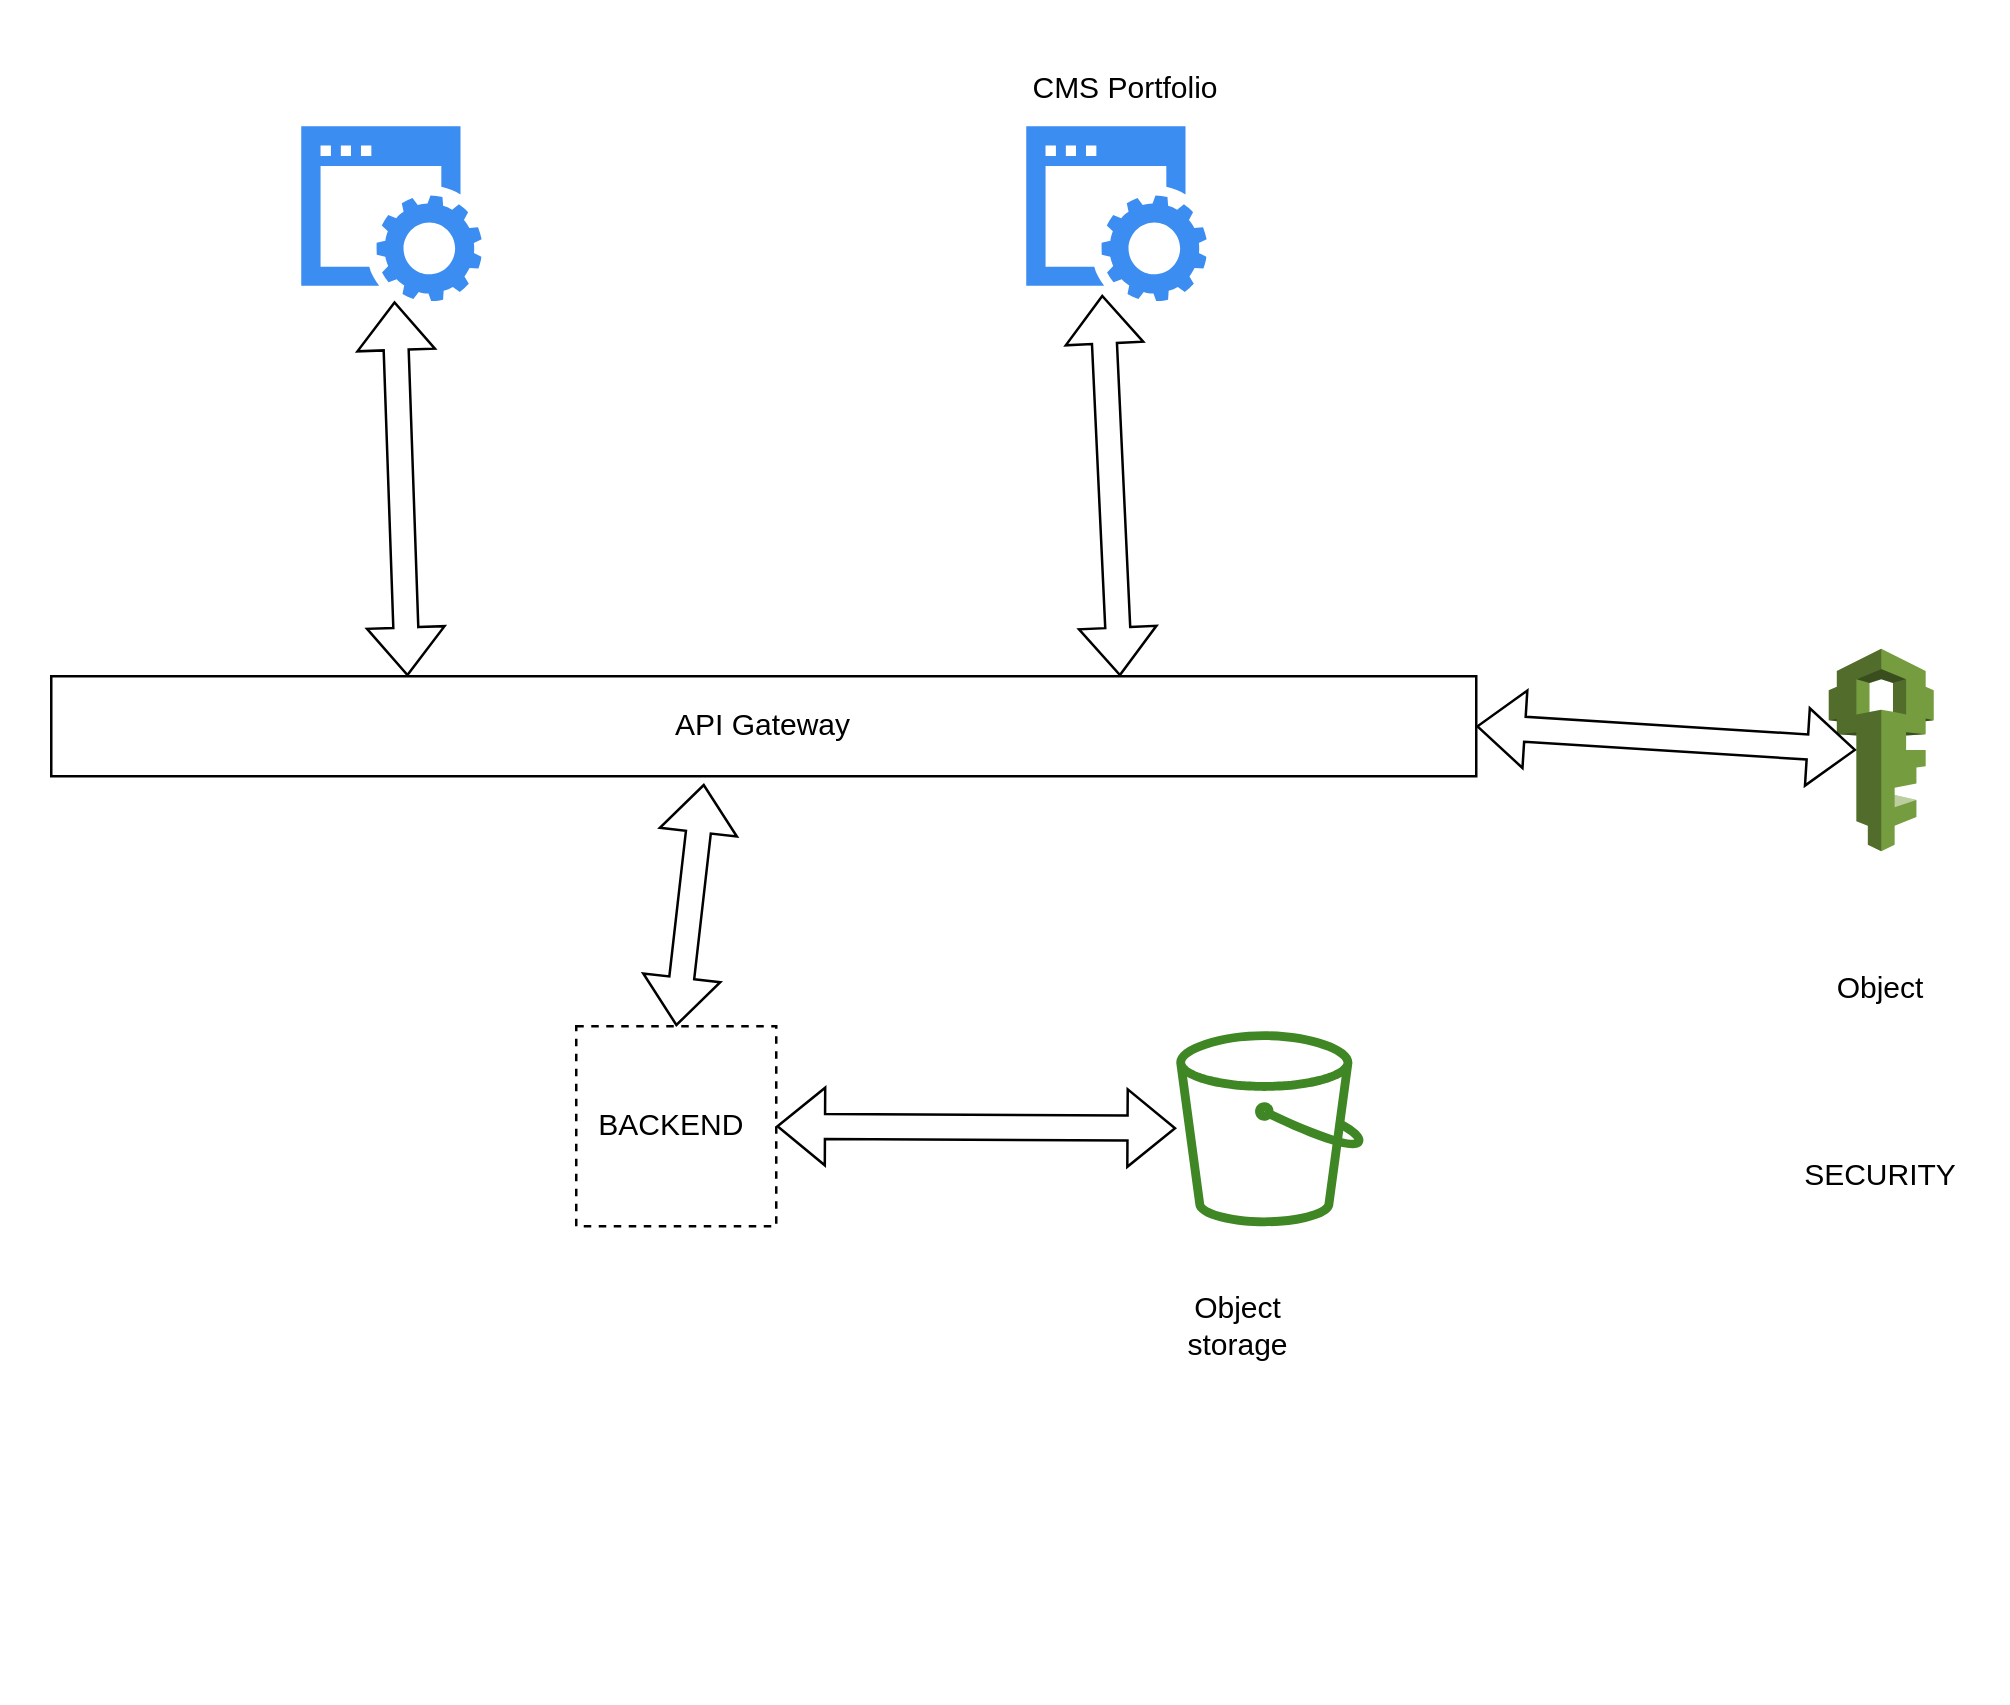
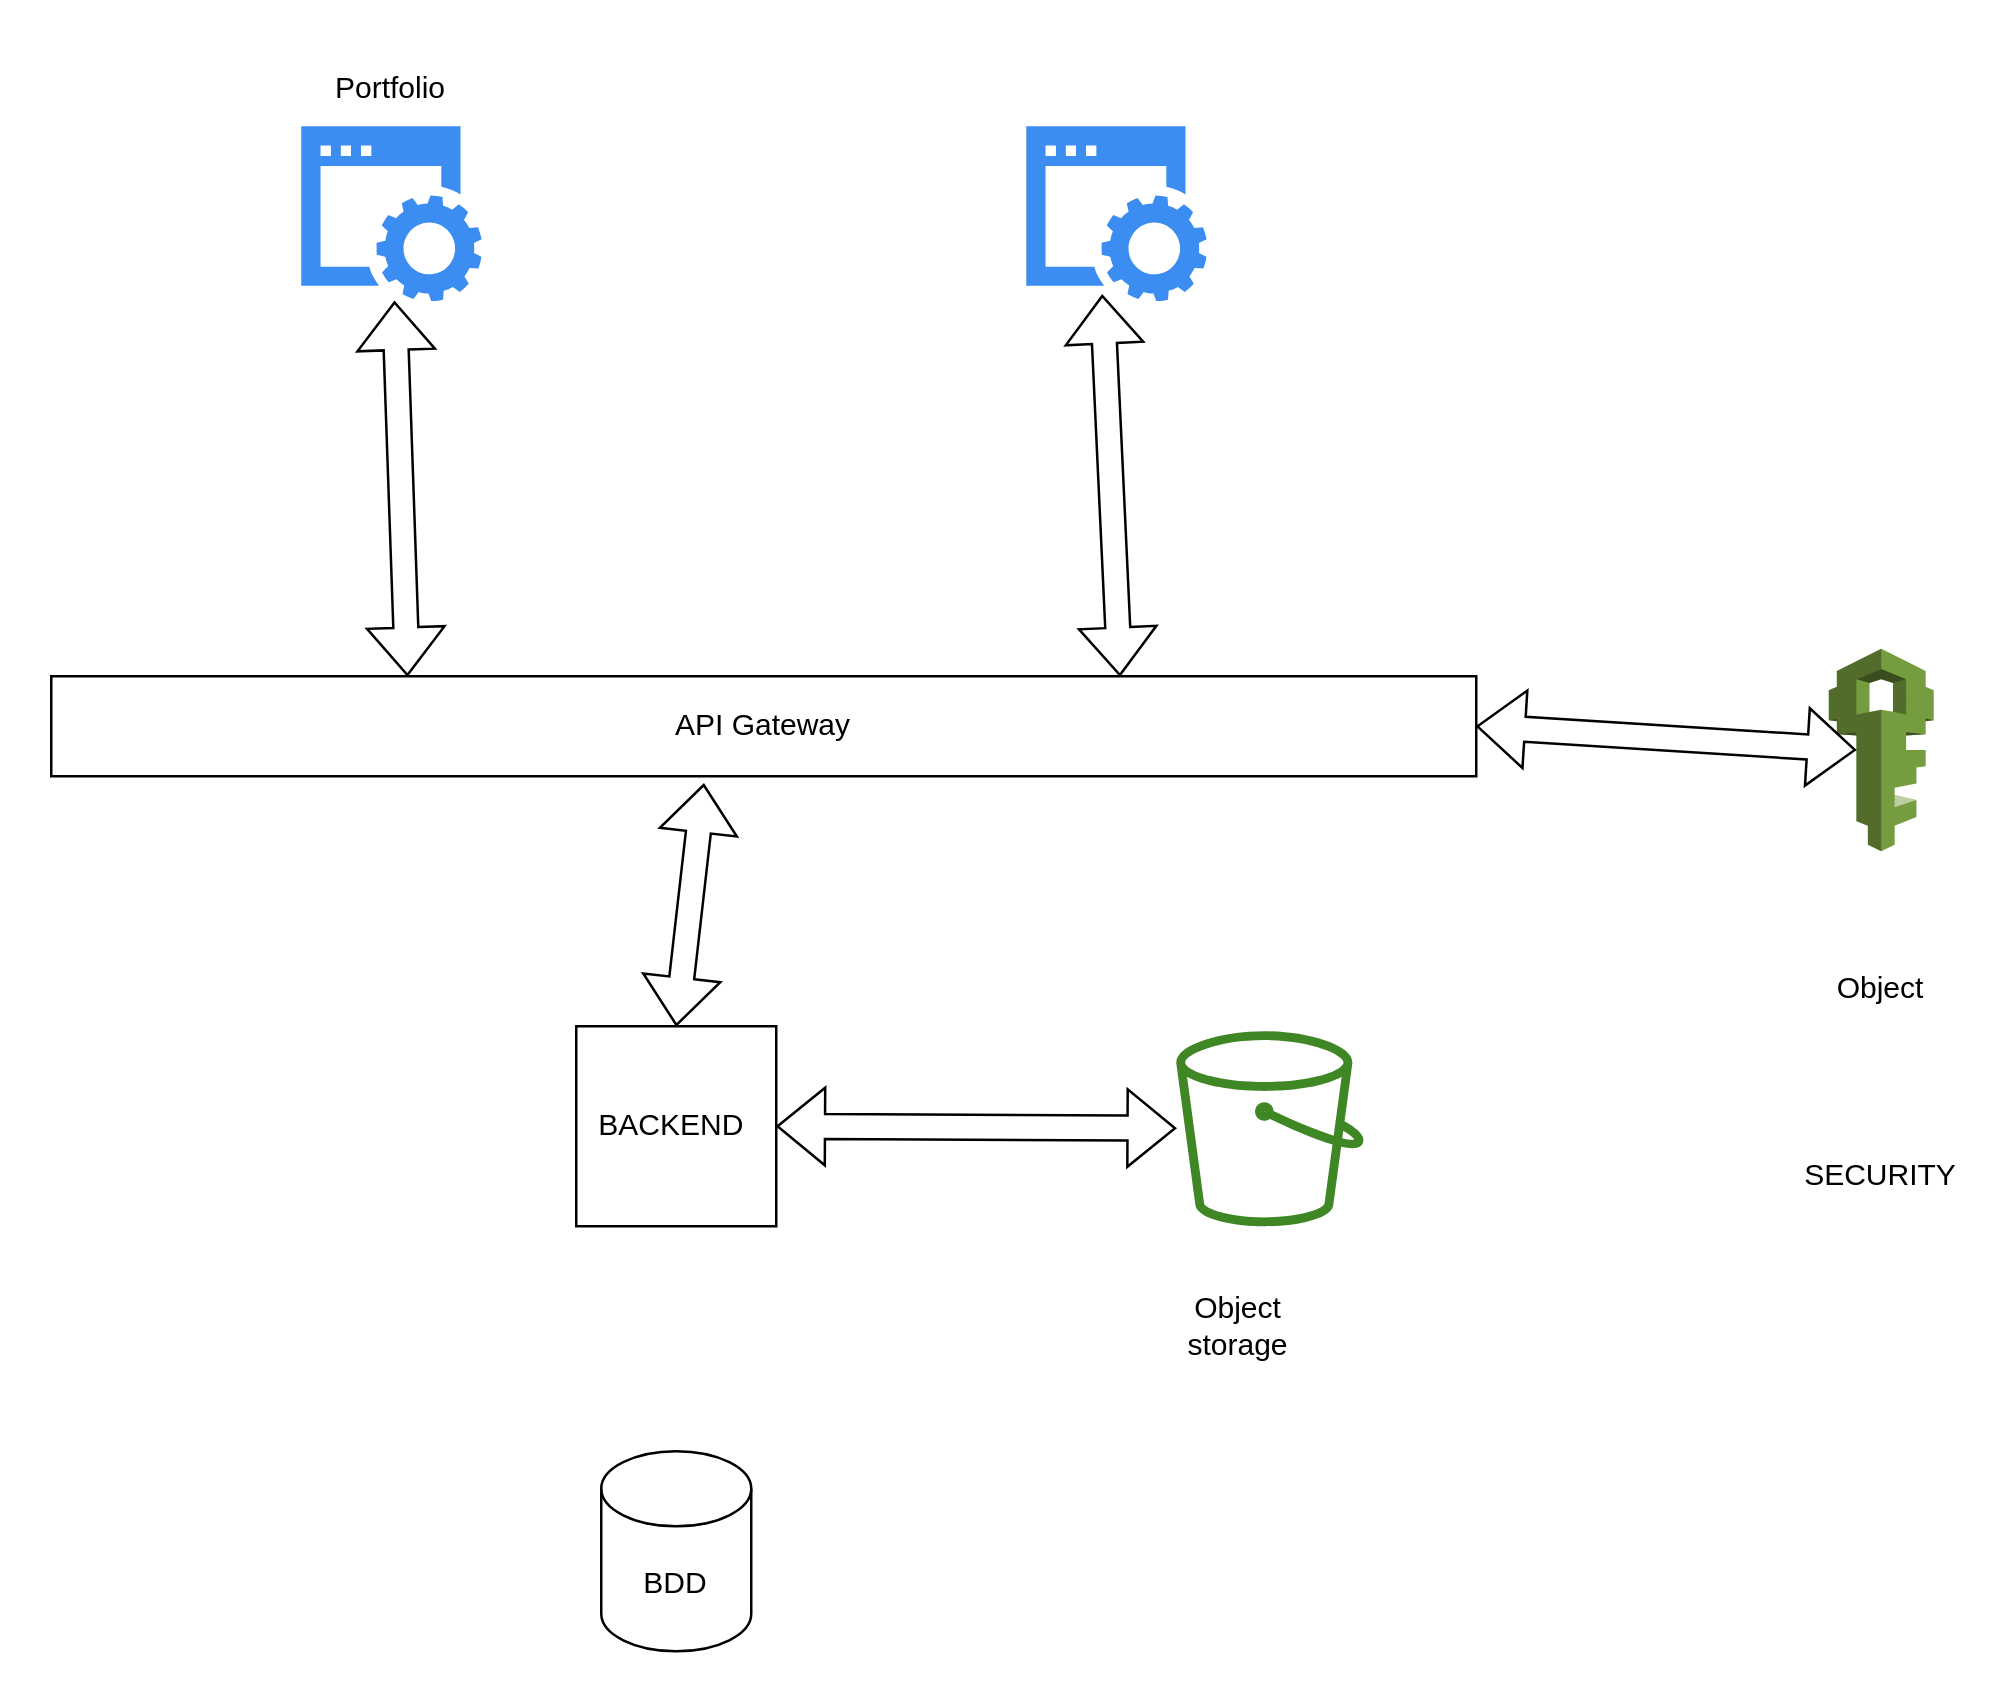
node "Portfolio": added
node "CMS Portfolio": removed
node "BACKEND": style dashed -> solid
node "BDD": added
